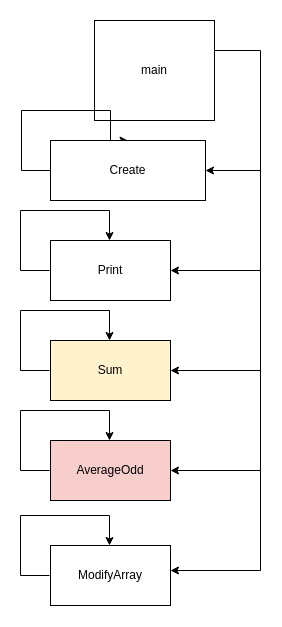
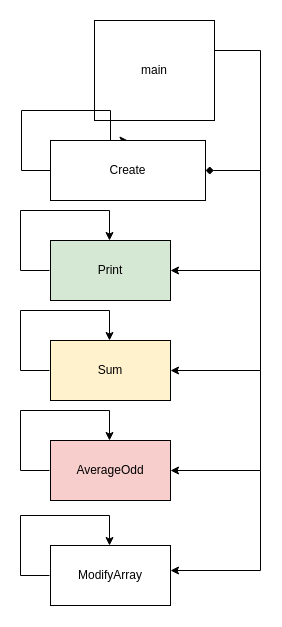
edge "main" -> "Create": arrowhead classic -> diamond
node "Print": fillcolor #ffffff -> #d5e8d4
